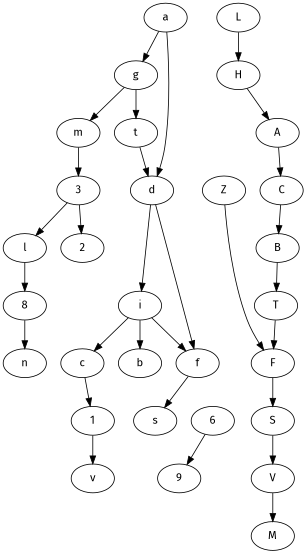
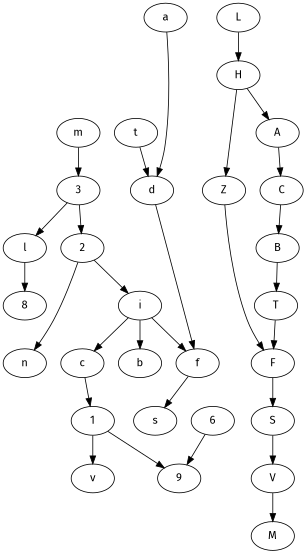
node "g": removed
edge "H" -> "Z": added
edge "d" -> "i": now "2" -> "i"
edge "8" -> "n": now "2" -> "n"
edge "1" -> "9": added
